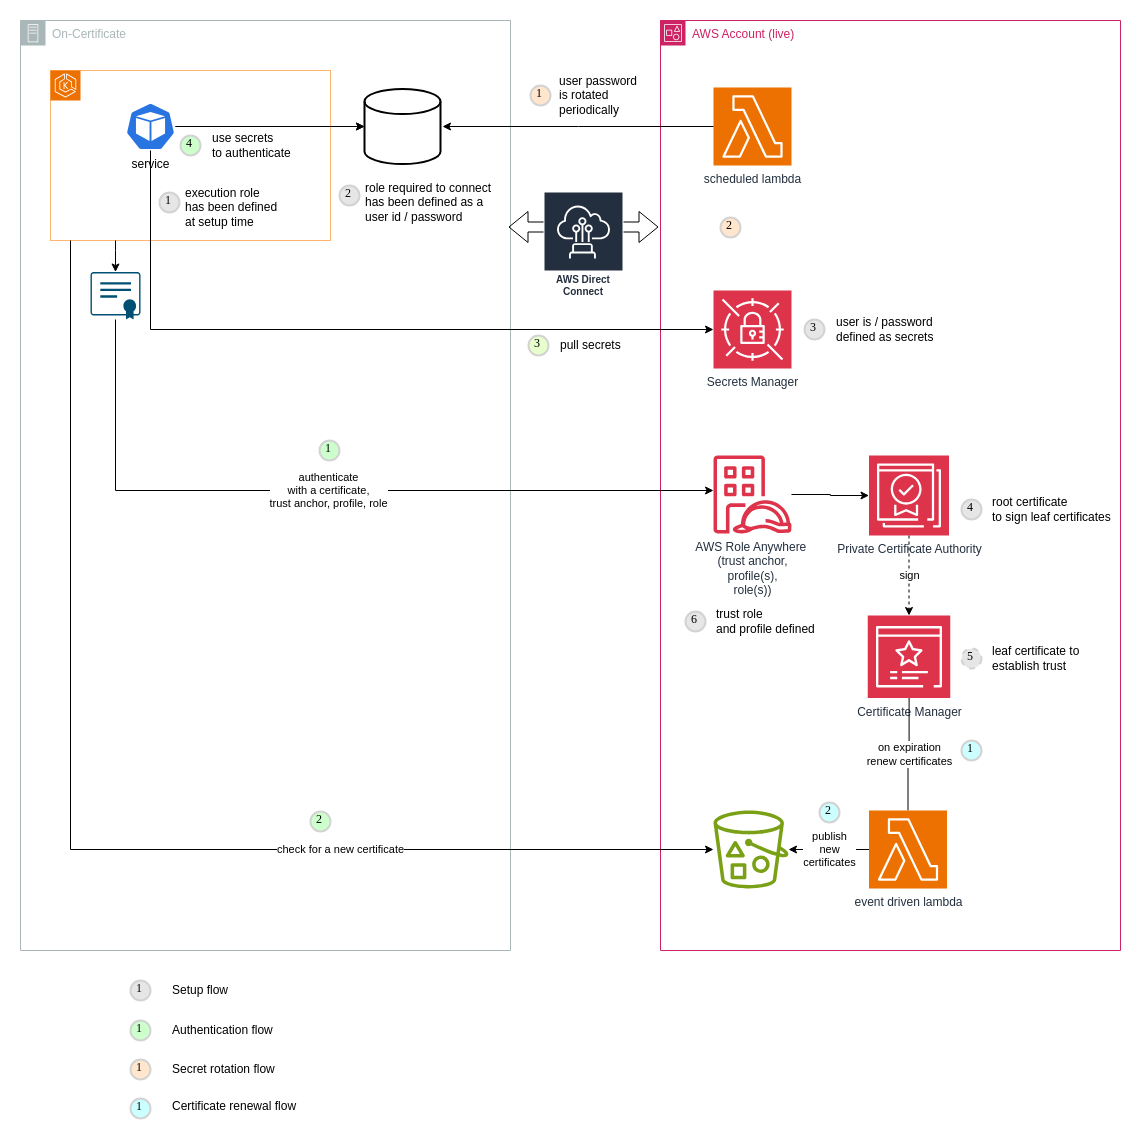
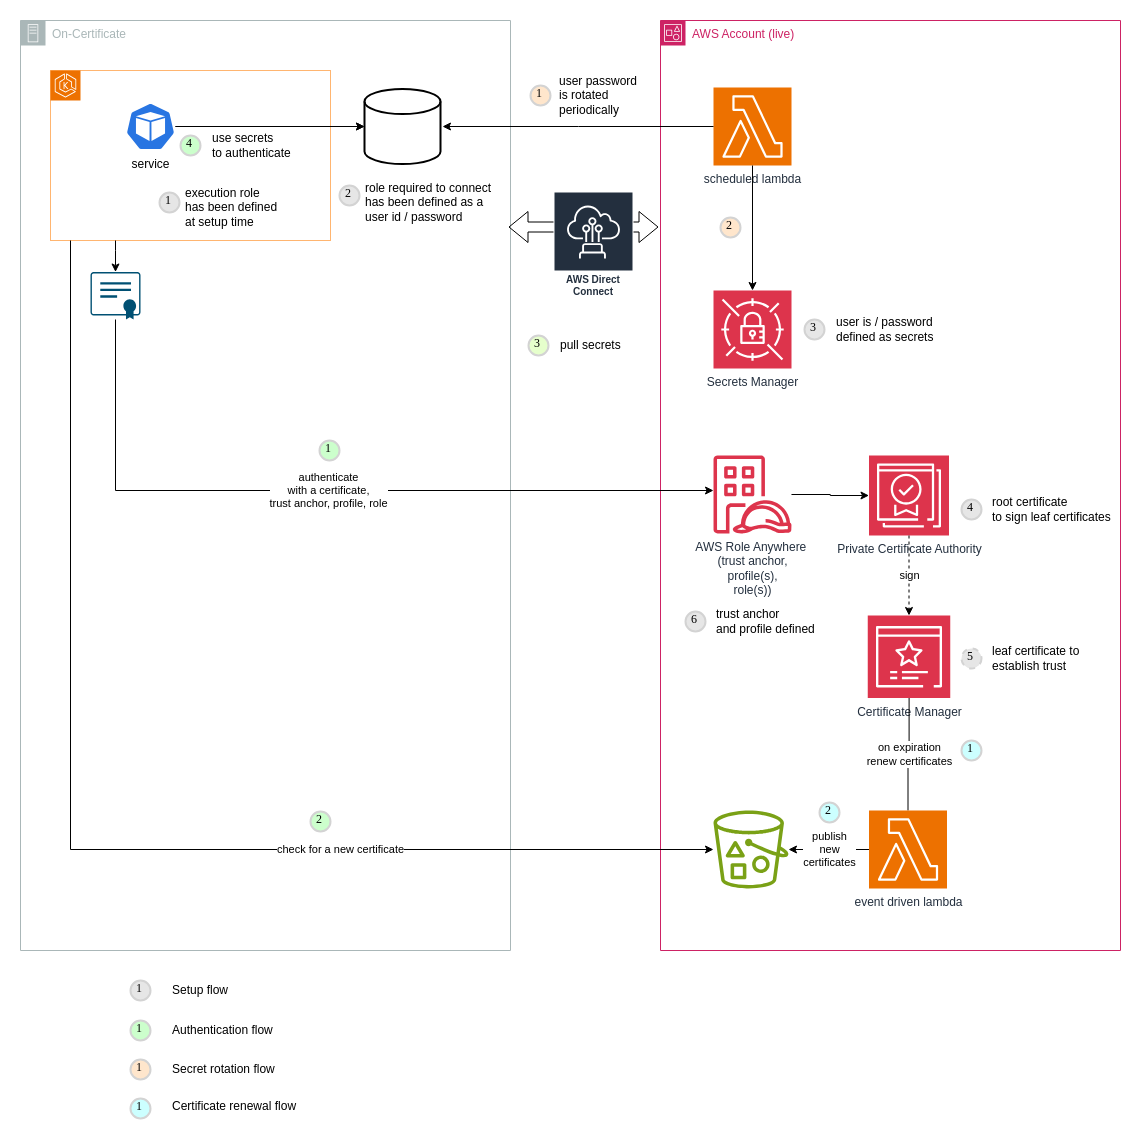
edge "scheduled lambda" -> "Secrets Manager": added
node "AWS Direct Connect": moved (584, 247) -> (594, 247)
edge "service" -> "Secrets Manager": removed
node "trust role and profile defined": label "trust role and profile defined" -> "trust anchor and profile defined"
